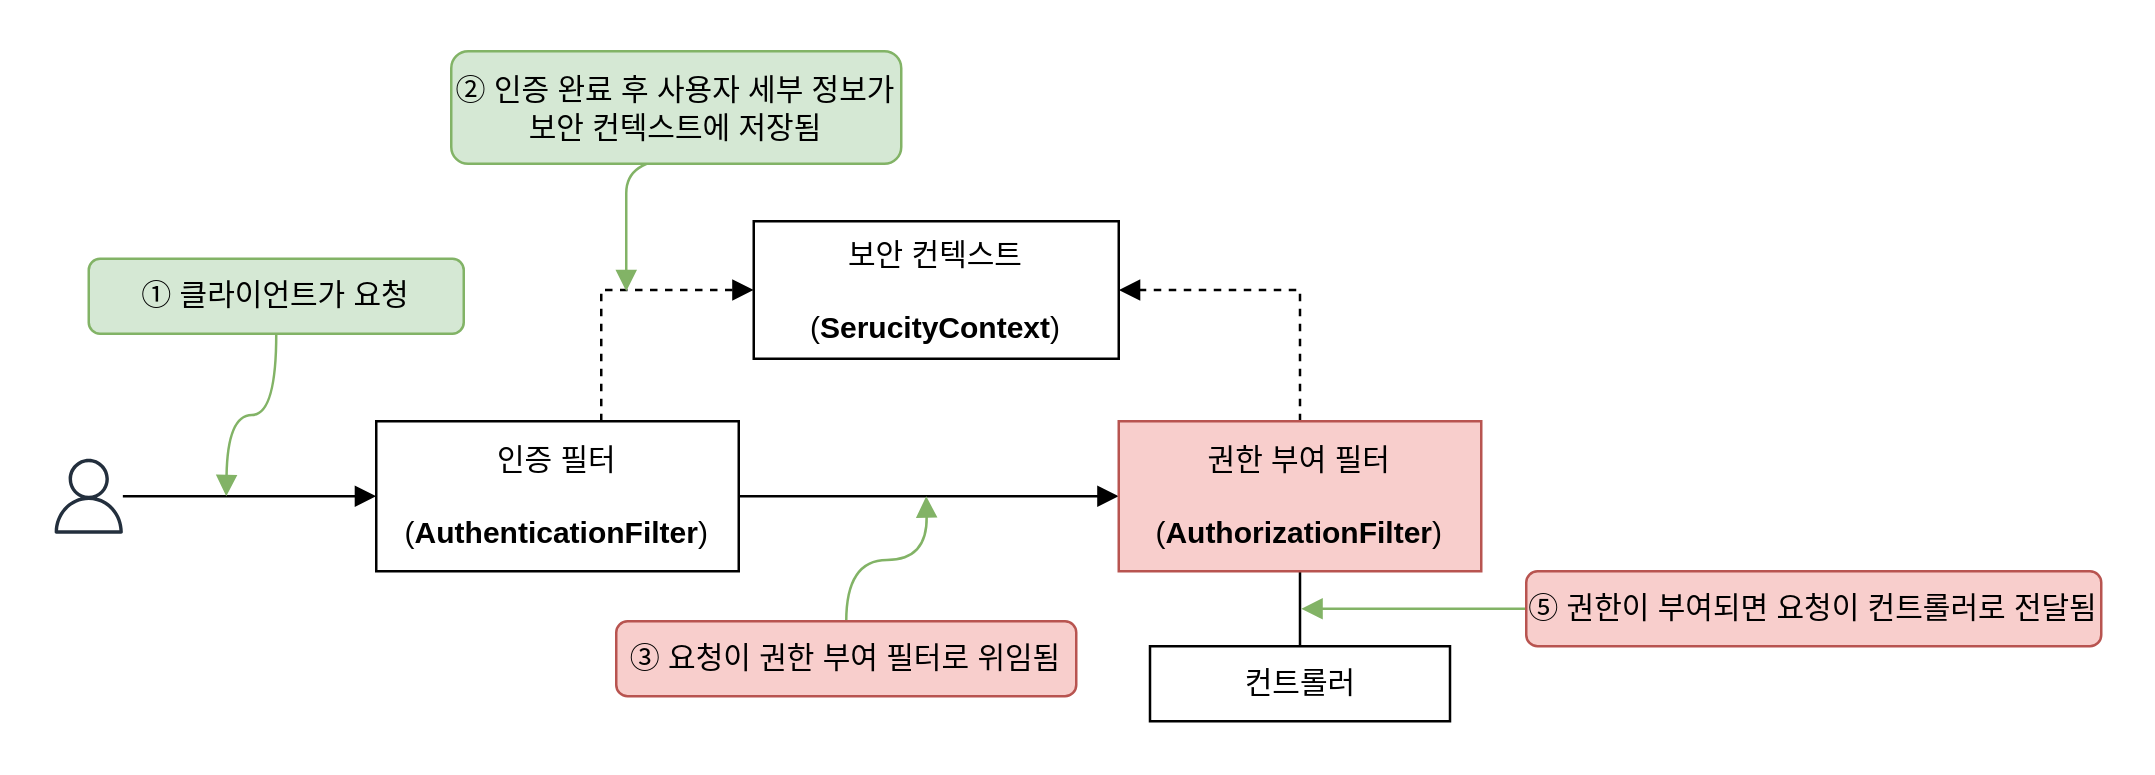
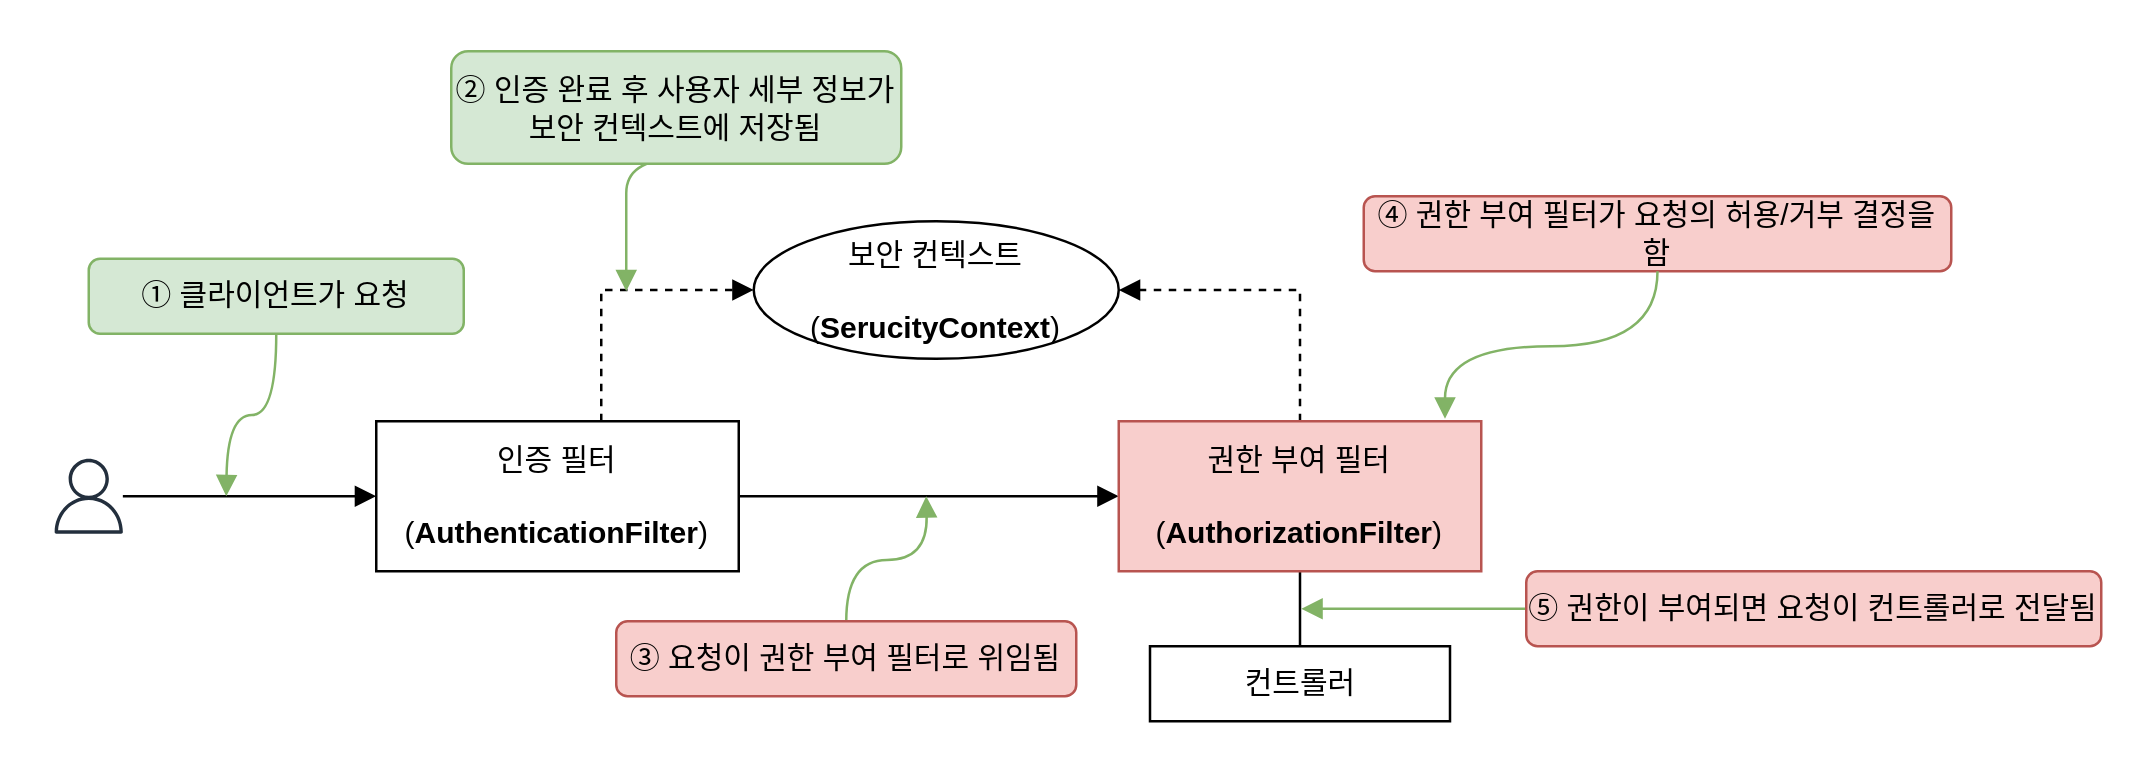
node "④ 권한 부여 필터가 요청의 허용/거부 결정을 함": added
node "보안 컨텍스트 (SerucityContext)": shape rectangle -> ellipse
edge "④ 권한 부여 필터가 요청의 허용/거부 결정을 함" -> "권한 부여 필터 (AuthorizationFilter)": added
